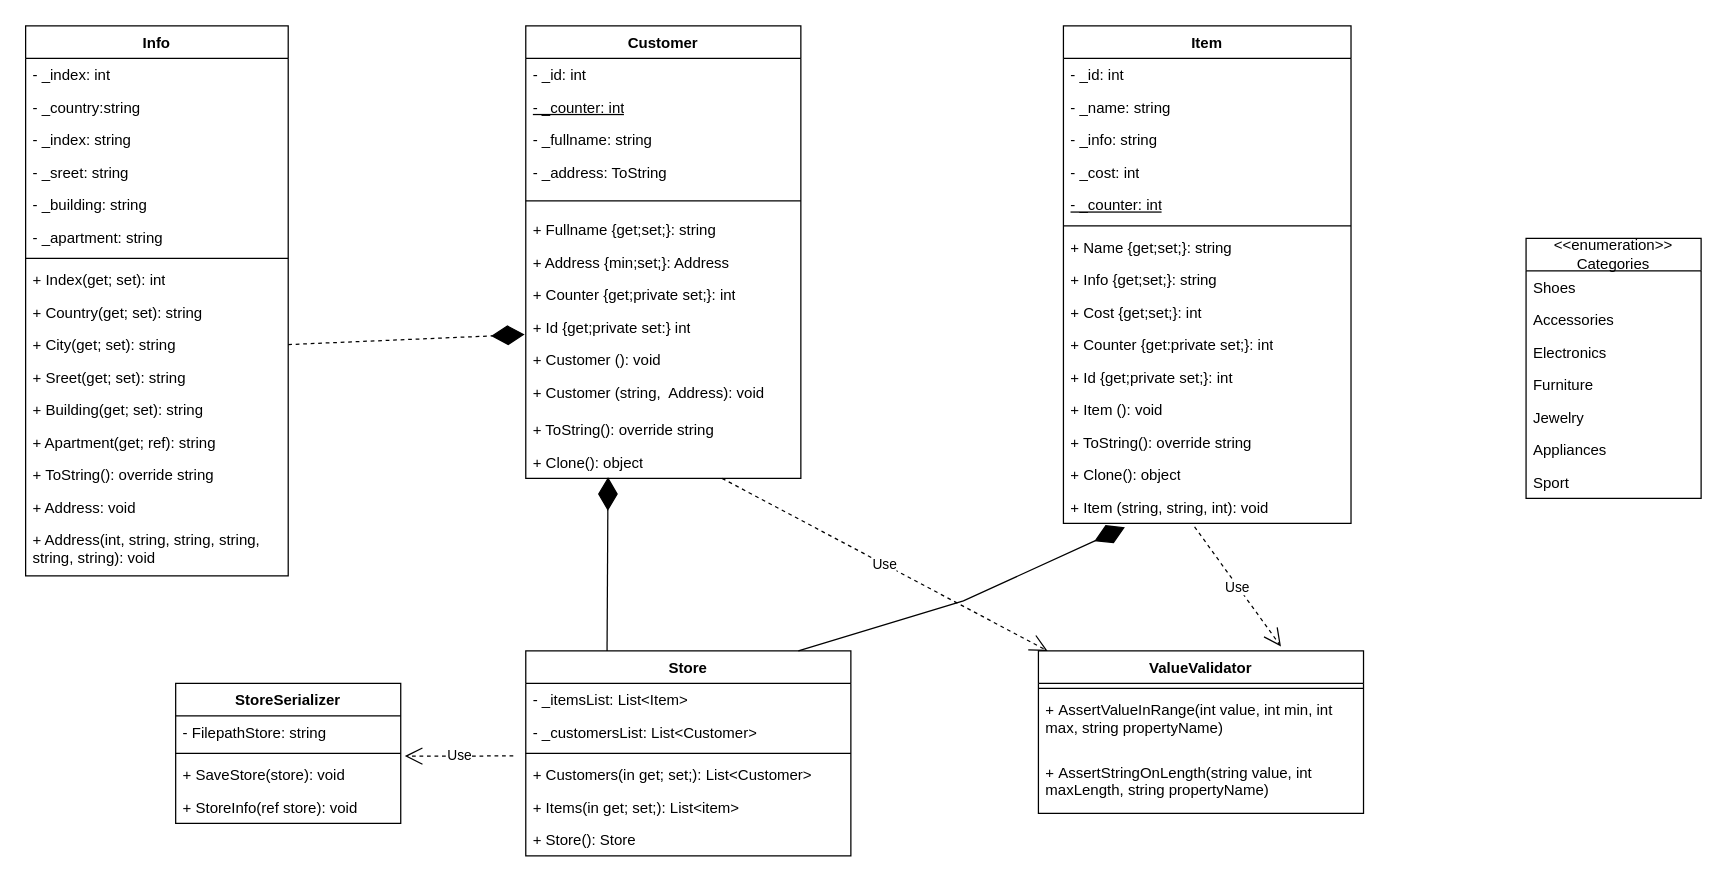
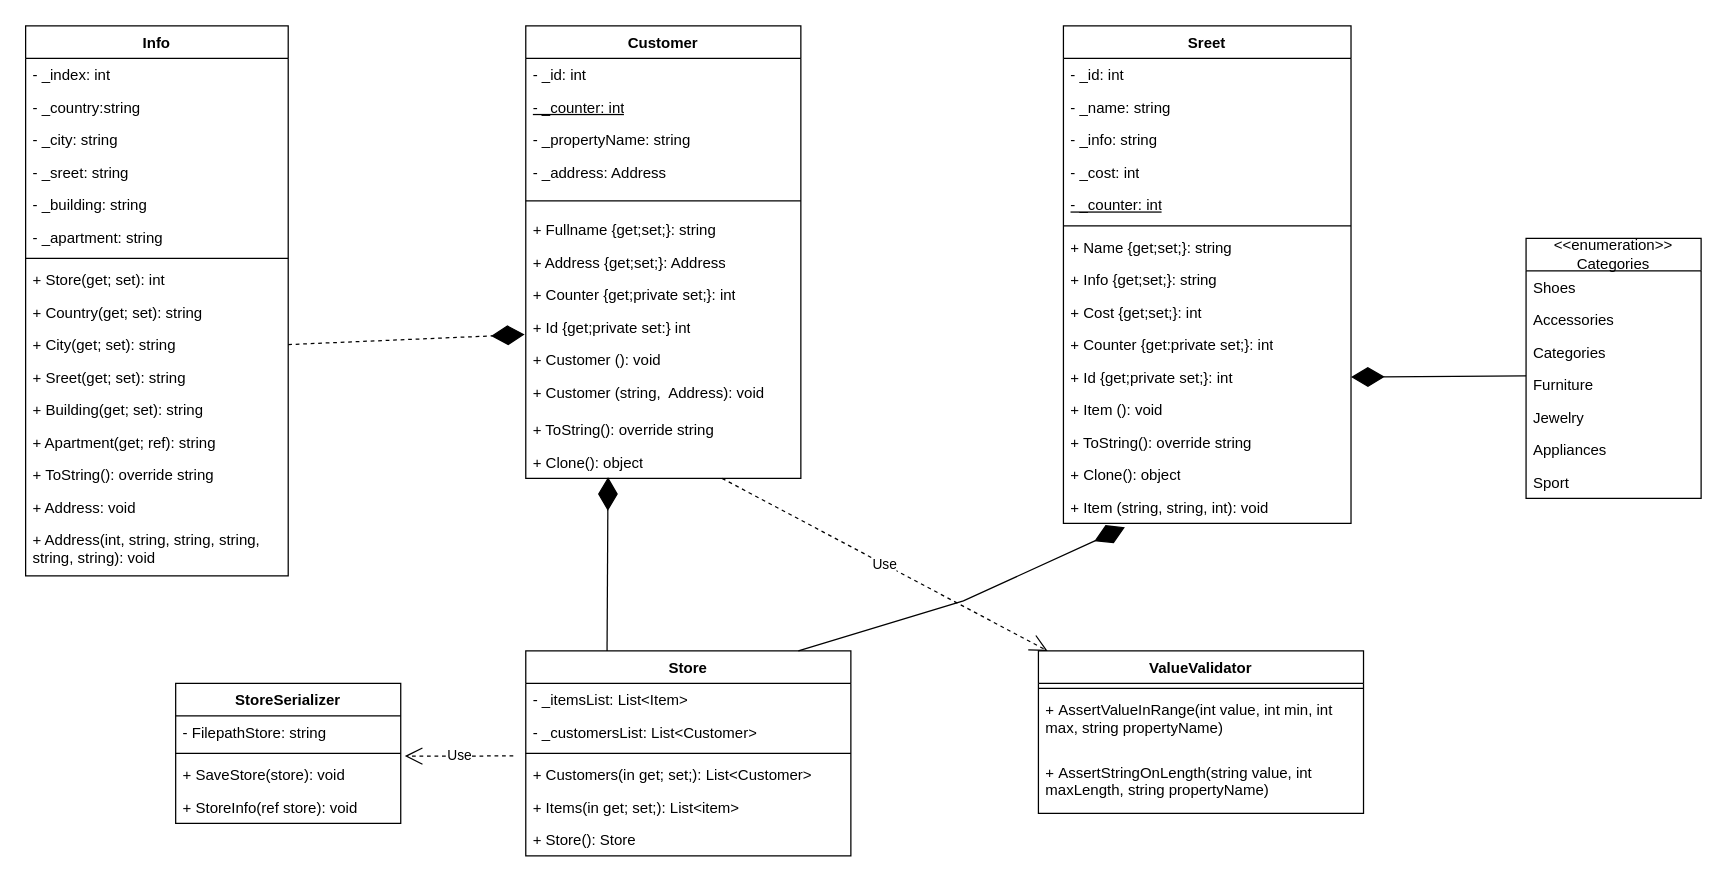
node "Item": label "Item" -> "Sreet"
node "- _index: string": label "- _index: string" -> "- _city: string"
node "- _fullname: string": label "- _fullname: string" -> "- _propertyName: string"
node "- _address: ToString": label "- _address: ToString" -> "- _address: Address"
node "+ Address {min;set;}: Address": label "+ Address {min;set;}: Address" -> "+ Address {get;set;}: Address"
node "+ Index(get; set): int": label "+ Index(get; set): int" -> "+ Store(get; set): int"
node "Electronics": label "Electronics" -> "Categories"
edge "Furniture" -> "+ Id {get;private set;}: int": added
edge "+ Item (string, string, int): void" -> "ValueValidator": removed, label "Use"
